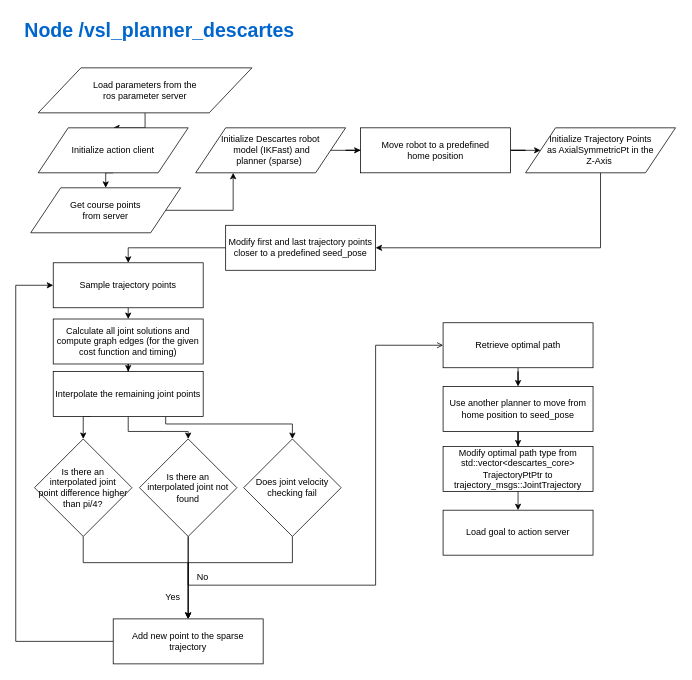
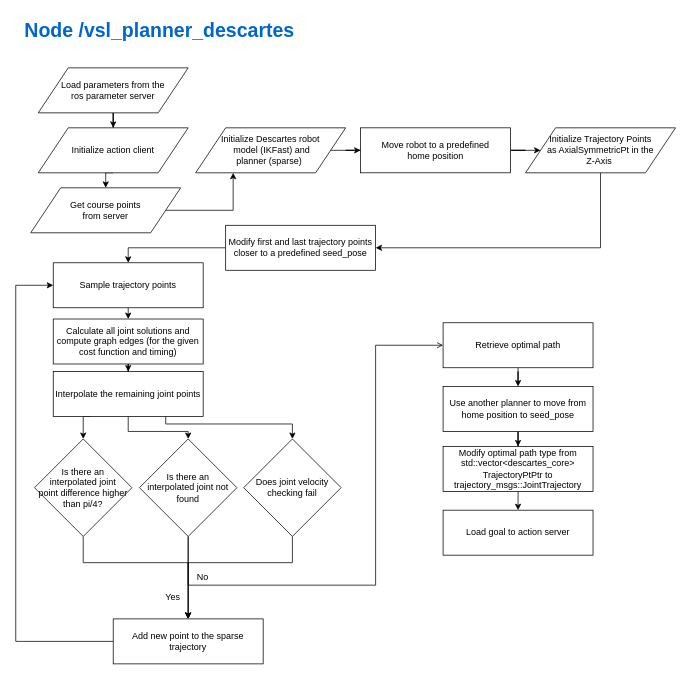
node "Load parameters from the ros parameter server": size 214x45 -> 150x45
